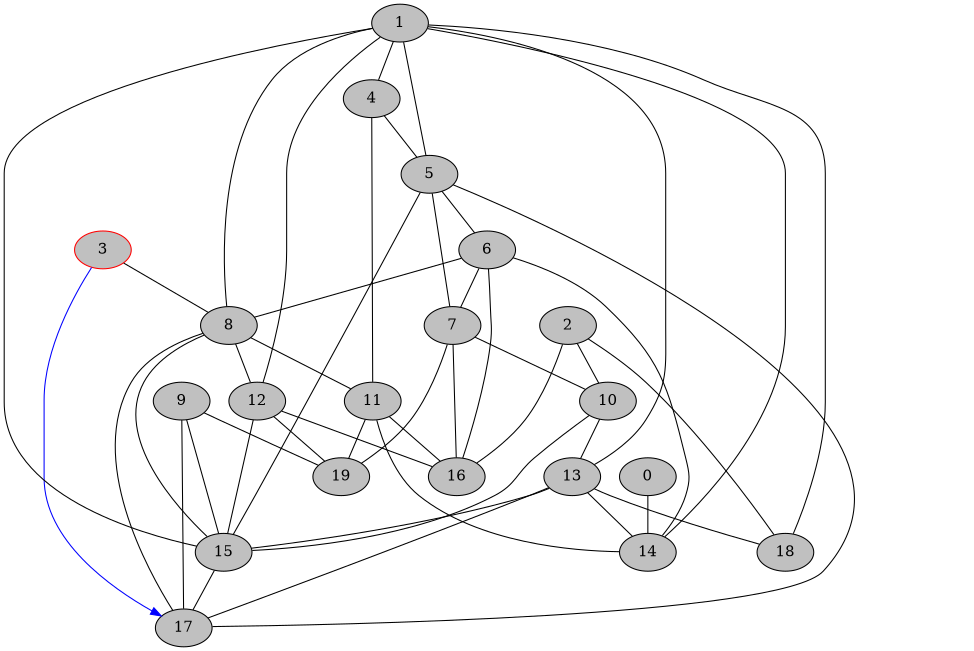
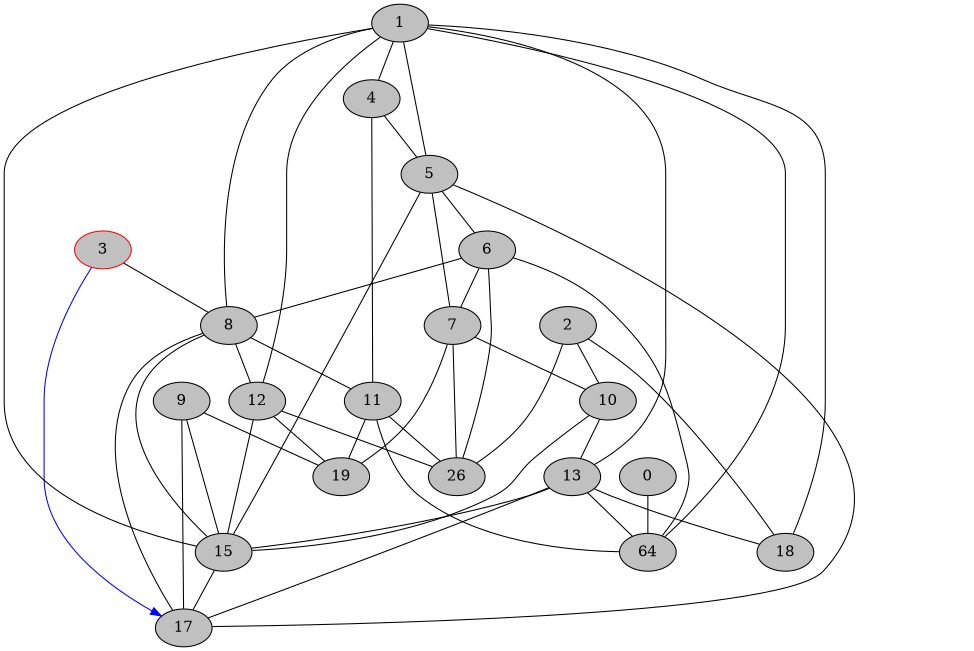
node "16": label "16" -> "26"
node "14": label "14" -> "64"
